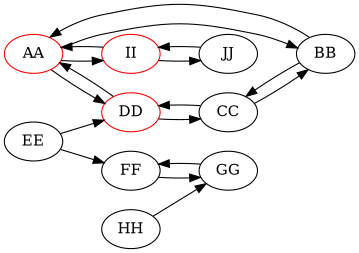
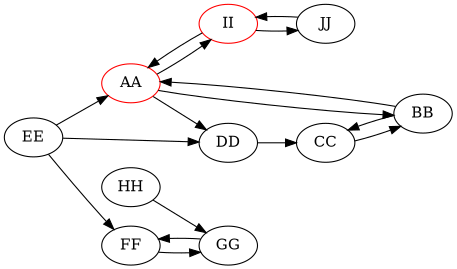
edge "DD" -> "AA": now "EE" -> "AA"
edge "CC" -> "DD": removed
node "DD": color red -> black
